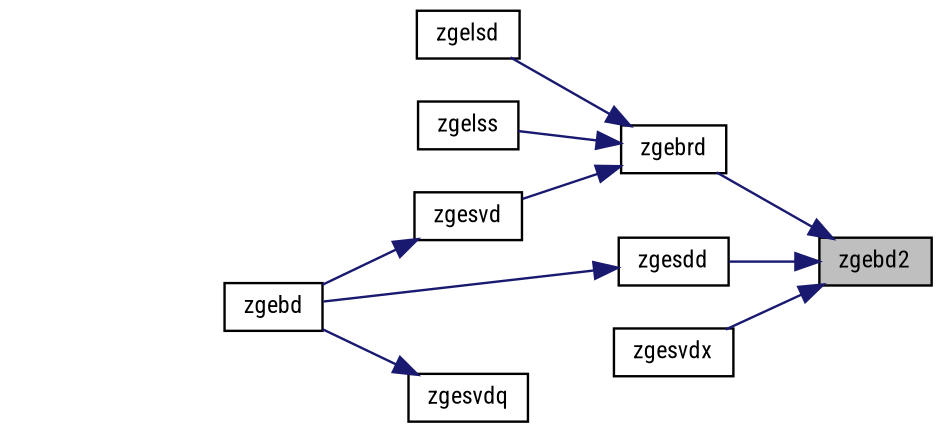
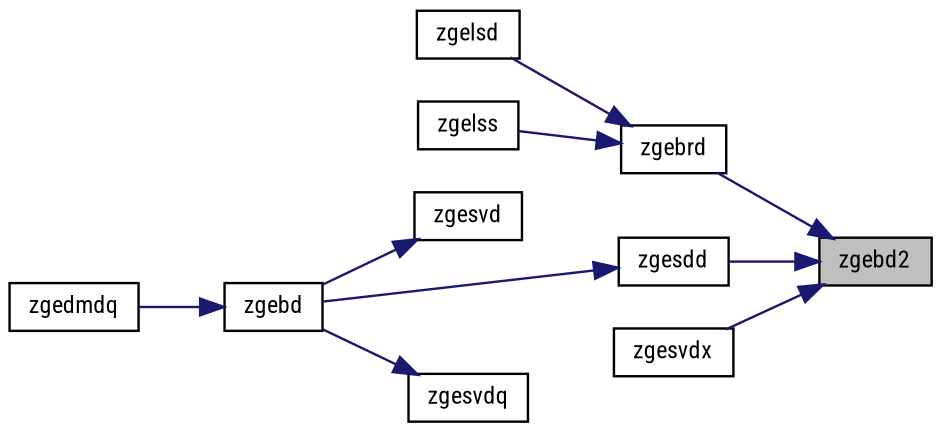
edge "zgesvd" -> "zgebrd": removed
node "zgedmdq": added
